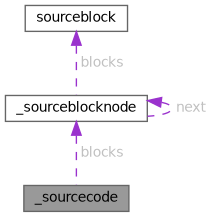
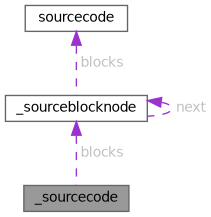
node "sourceblock": label "sourceblock" -> "sourcecode"
